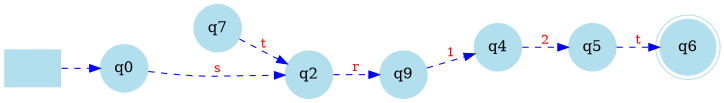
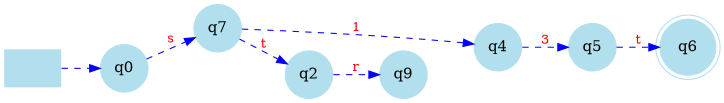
edge "q4" -> "q5": label "2" -> "3"
edge "q9" -> "q4": now "q7" -> "q4"
edge "q0" -> "q2": now "q0" -> "q7"
